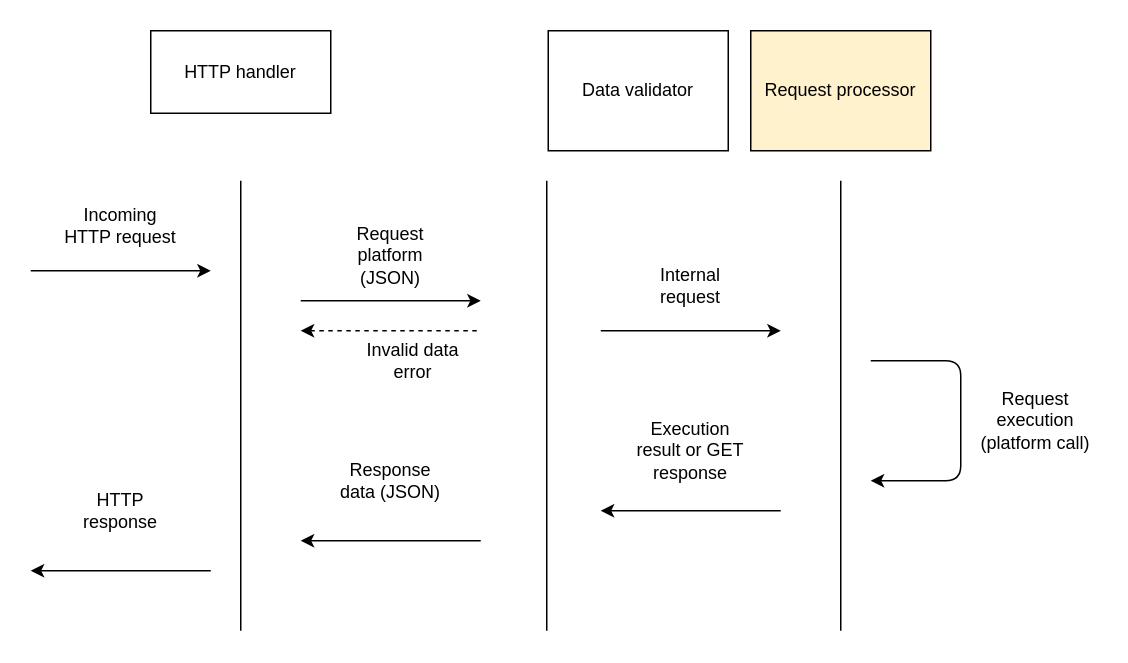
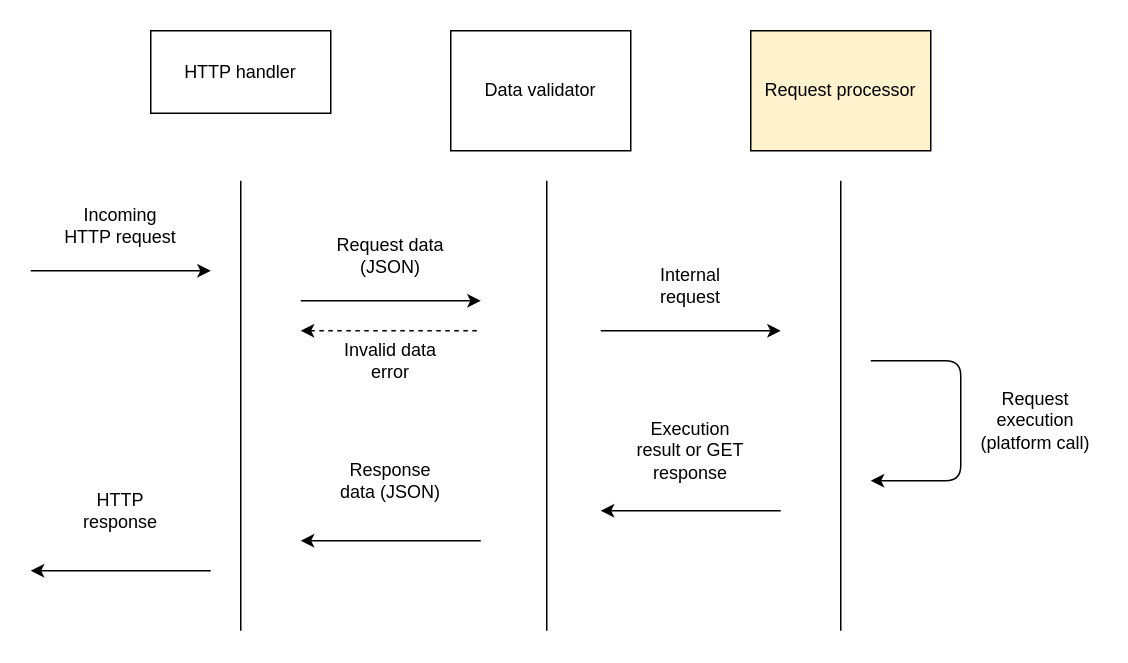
node "Data validator": moved (638, 91) -> (541, 91)
node "Request platform (JSON)": label "Request platform (JSON)" -> "Request data (JSON)"
node "Invalid data error": moved (413, 361) -> (391, 361)
